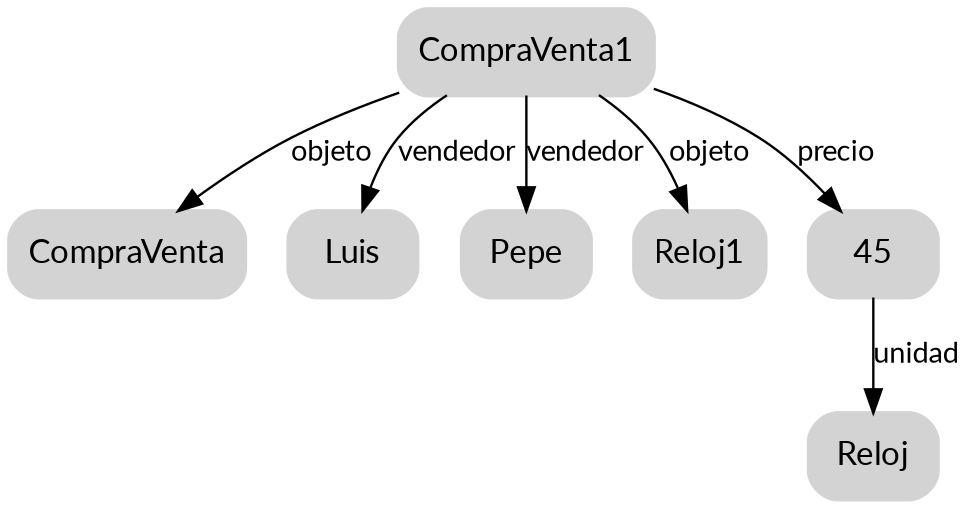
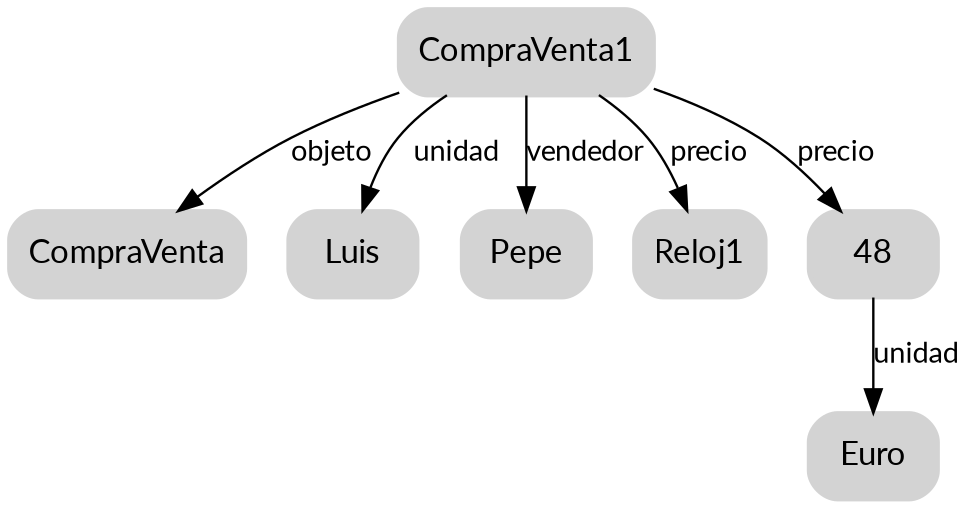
edge "CompraVenta1" -> "Luis": label "vendedor" -> "unidad"
edge "CompraVenta1" -> "Reloj1": label "objeto" -> "precio"
node "45": label "45" -> "48"
node "Reloj": label "Reloj" -> "Euro"
